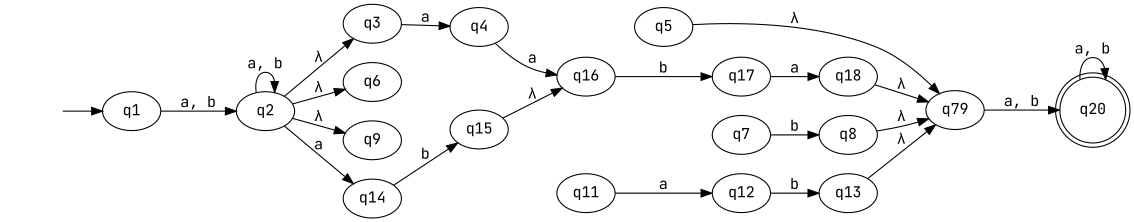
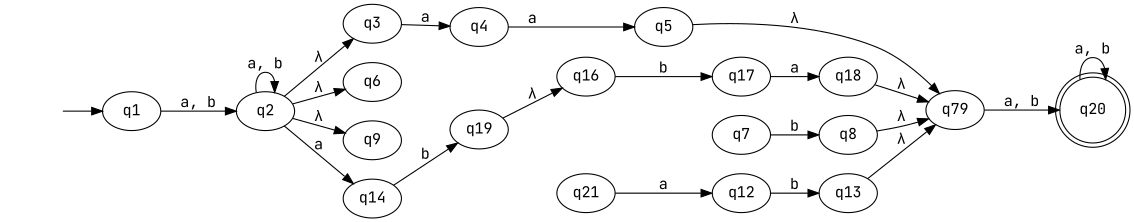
edge "q4" -> "q16": now "q4" -> "q5"
node "q15": label "q15" -> "q19"
node "q11": label "q11" -> "q21"
